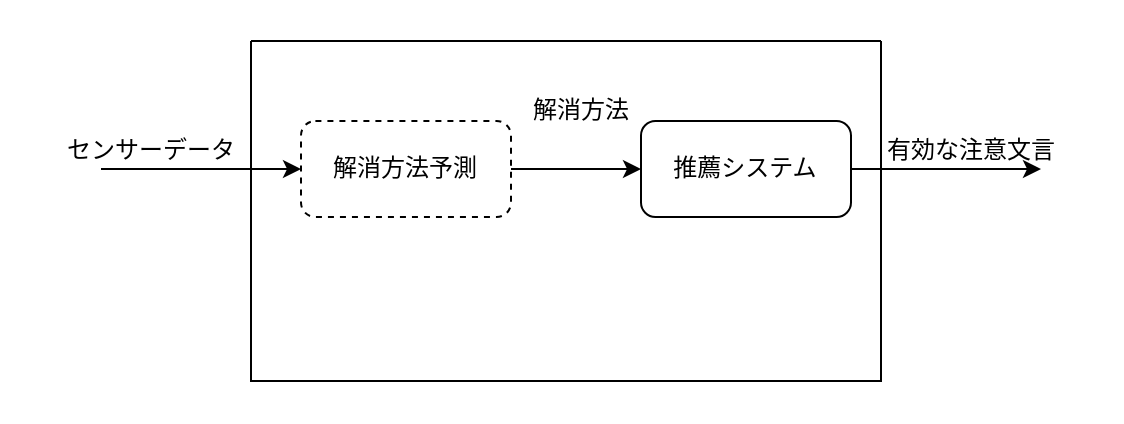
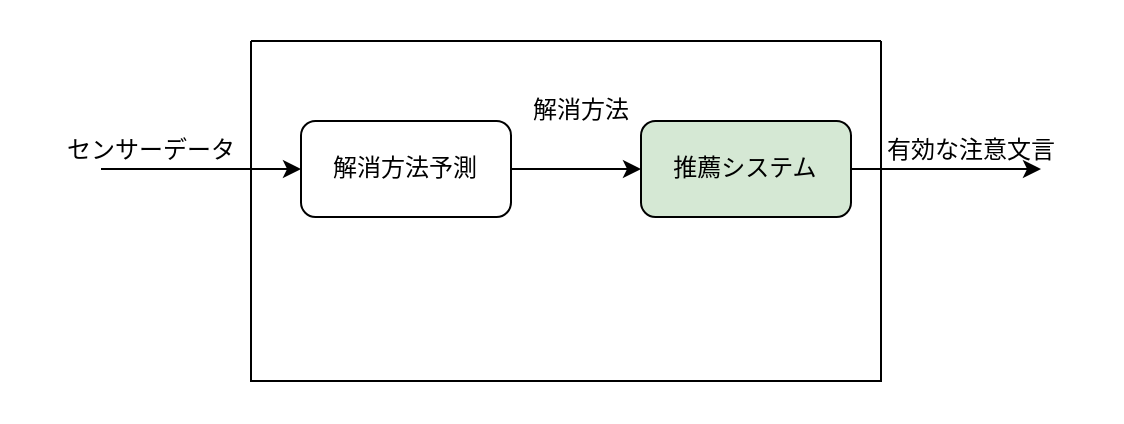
node "解消方法予測": style dashed -> solid
node "推薦システム": fillcolor #ffffff -> #d5e8d4
